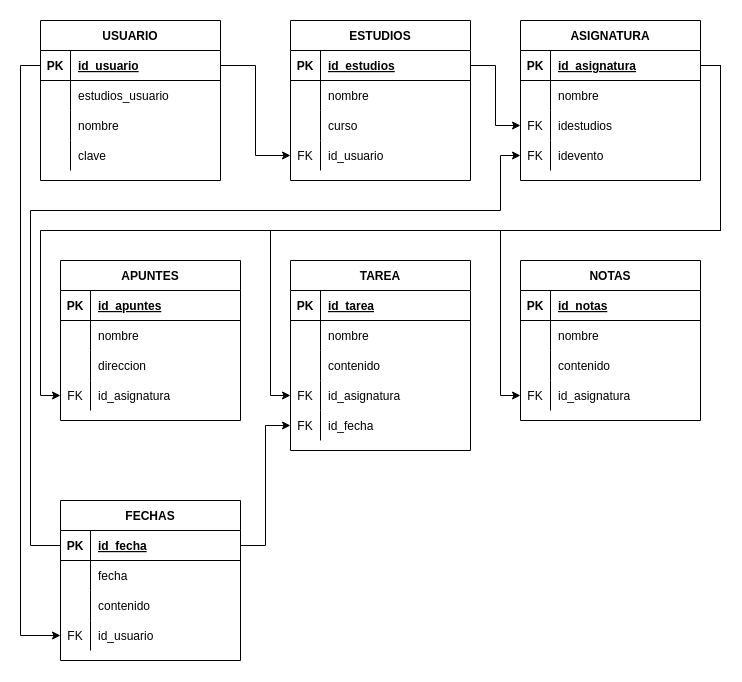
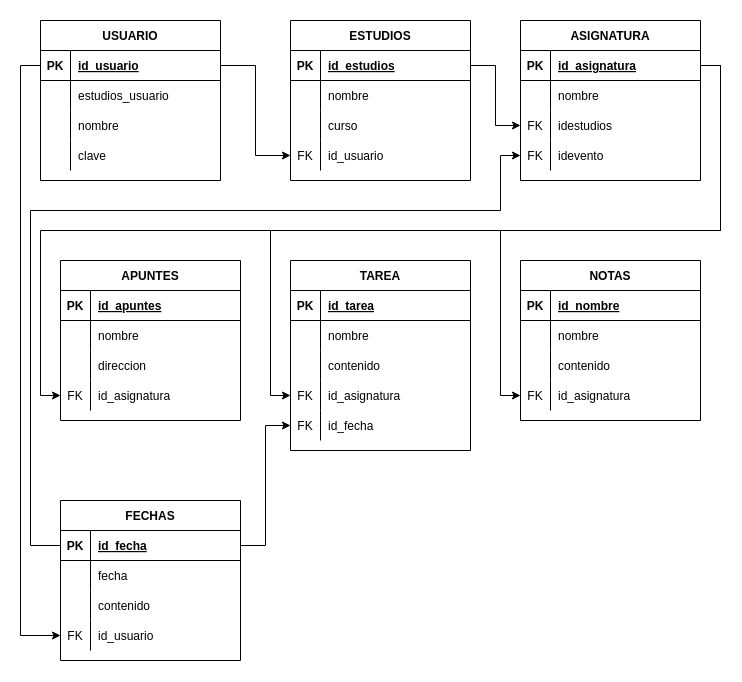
node "id_notas": label "id_notas" -> "id_nombre"
